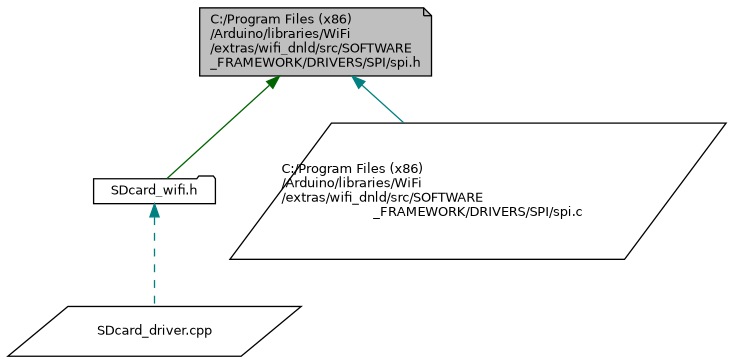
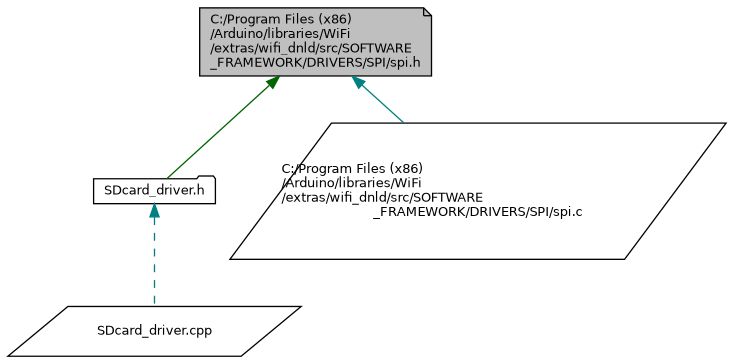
node "SDcard_wifi.h": label "SDcard_wifi.h" -> "SDcard_driver.h"
